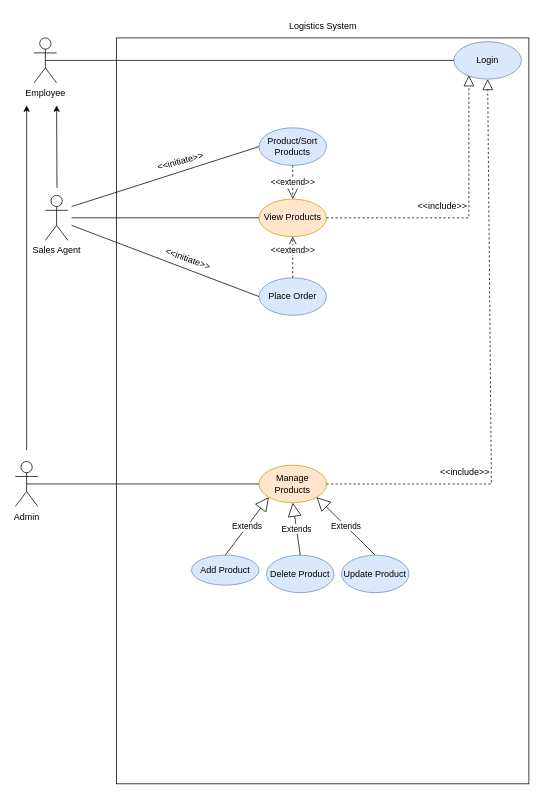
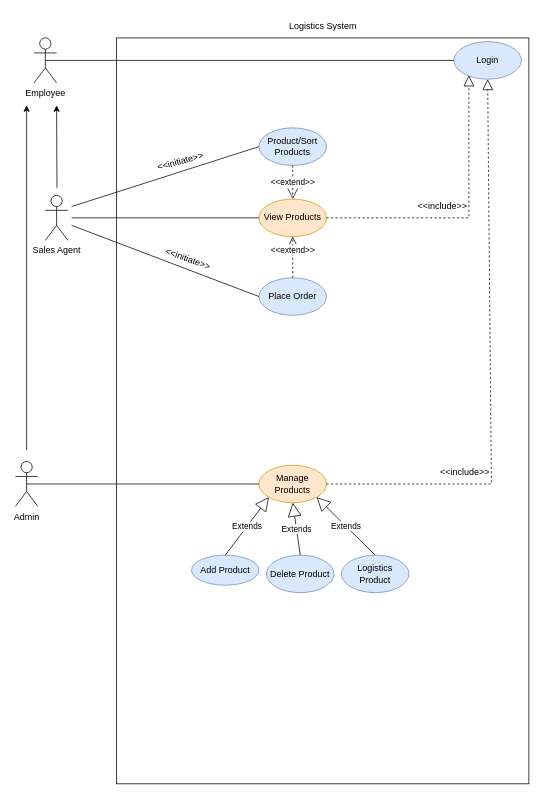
node "Update Product": label "Update Product" -> "Logistics Product"
